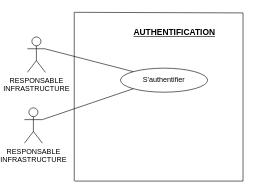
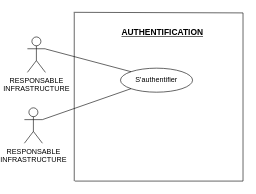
node "AUTHENTIFICATION": moved (174, 33) -> (162, 33)
node "S'authentifier": size 87x24 -> 72x24
